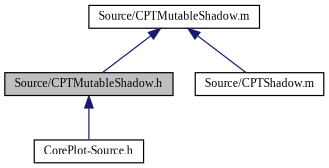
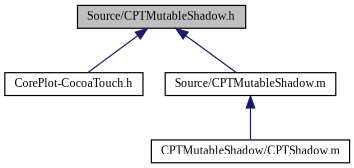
edge "Source/CPTMutableShadow.h" -> "Source/CPTMutableShadow.m": reversed
node "Source/CPTShadow.m": label "Source/CPTShadow.m" -> "CPTMutableShadow/CPTShadow.m"
node "CorePlot-Source.h": label "CorePlot-Source.h" -> "CorePlot-CocoaTouch.h"
